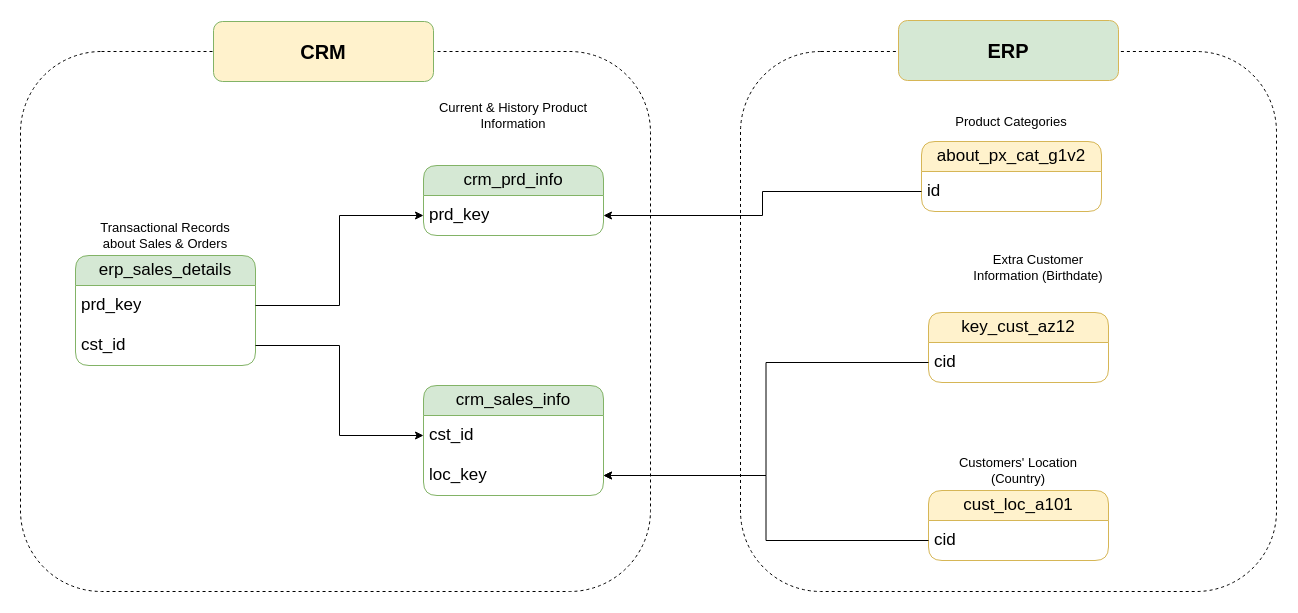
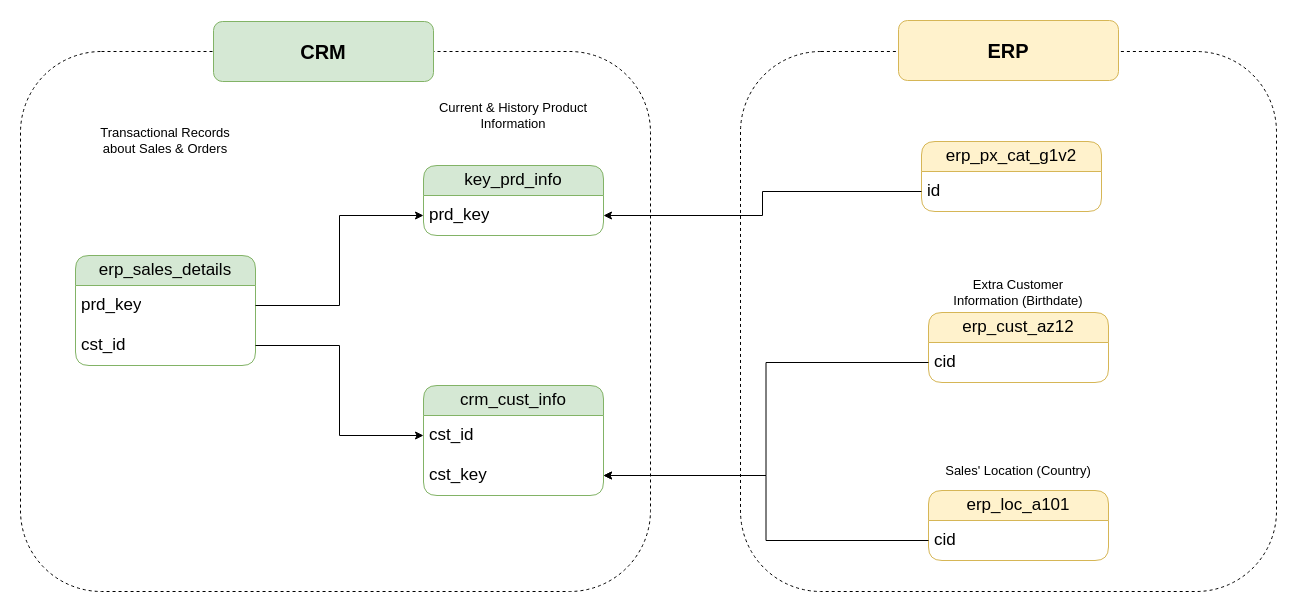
node "ERP": fillcolor #d5e8d4 -> #fff2cc
node "CRM": fillcolor #fff2cc -> #d5e8d4
node "Product Categories": removed
node "about_px_cat_g1v2": label "about_px_cat_g1v2" -> "erp_px_cat_g1v2"
node "crm_prd_info": label "crm_prd_info" -> "key_prd_info"
node "Transactional Records about Sales & Orders": moved (166, 236) -> (166, 141)
node "Extra Customer Information (Birthdate)": moved (1039, 268) -> (1019, 293)
node "key_cust_az12": label "key_cust_az12" -> "erp_cust_az12"
node "crm_sales_info": label "crm_sales_info" -> "crm_cust_info"
node "Customers' Location (Country)": label "Customers' Location (Country)" -> "Sales' Location (Country)"
node "loc_key": label "loc_key" -> "cst_key"
node "cust_loc_a101": label "cust_loc_a101" -> "erp_loc_a101"
